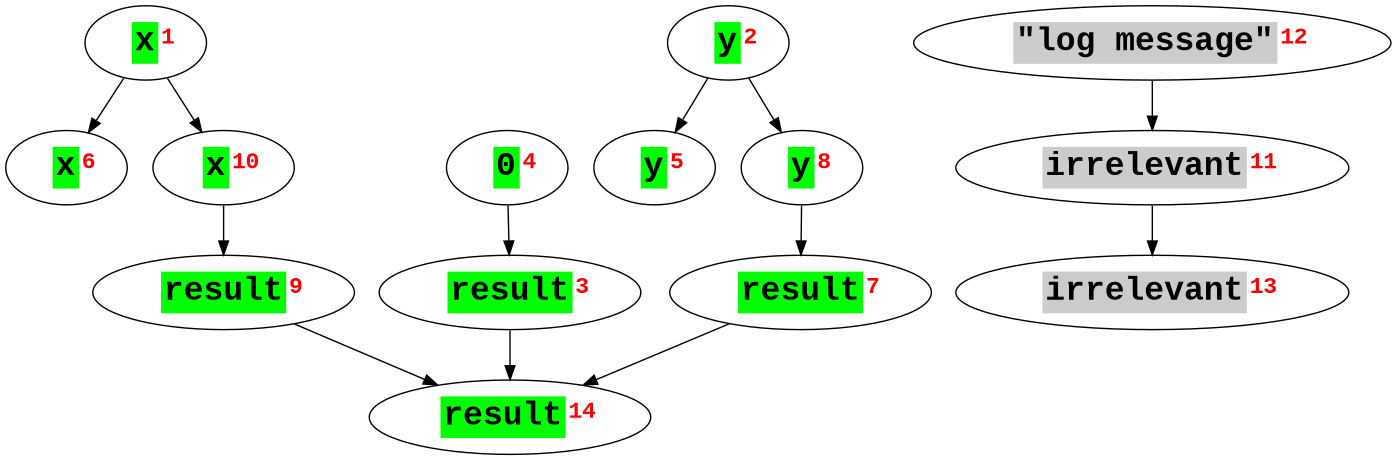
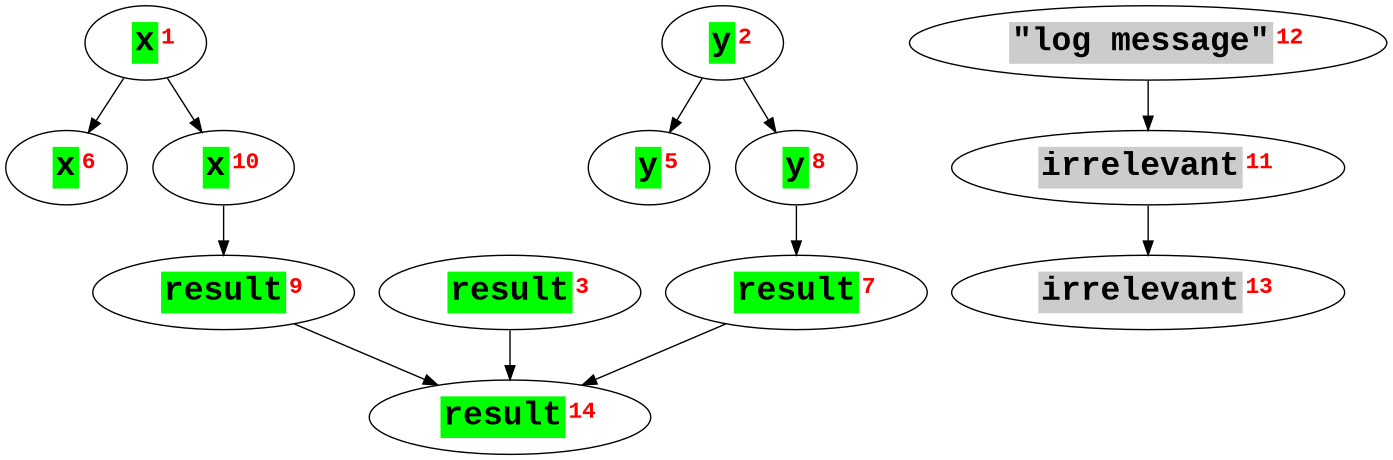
node "0": removed
